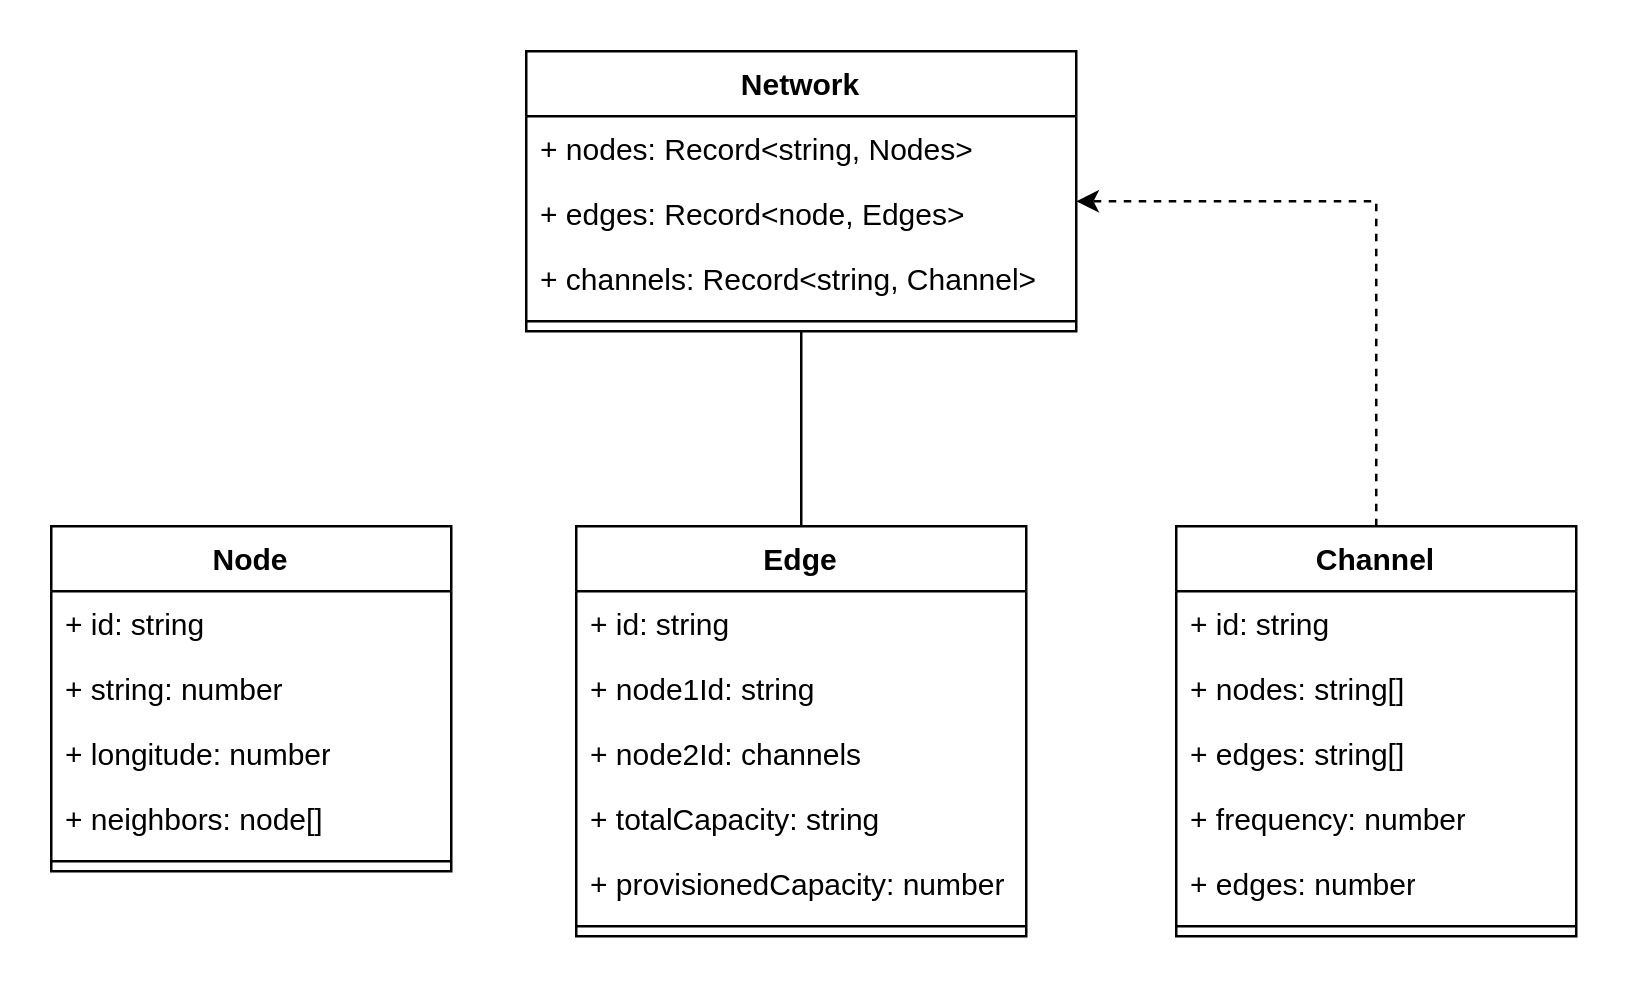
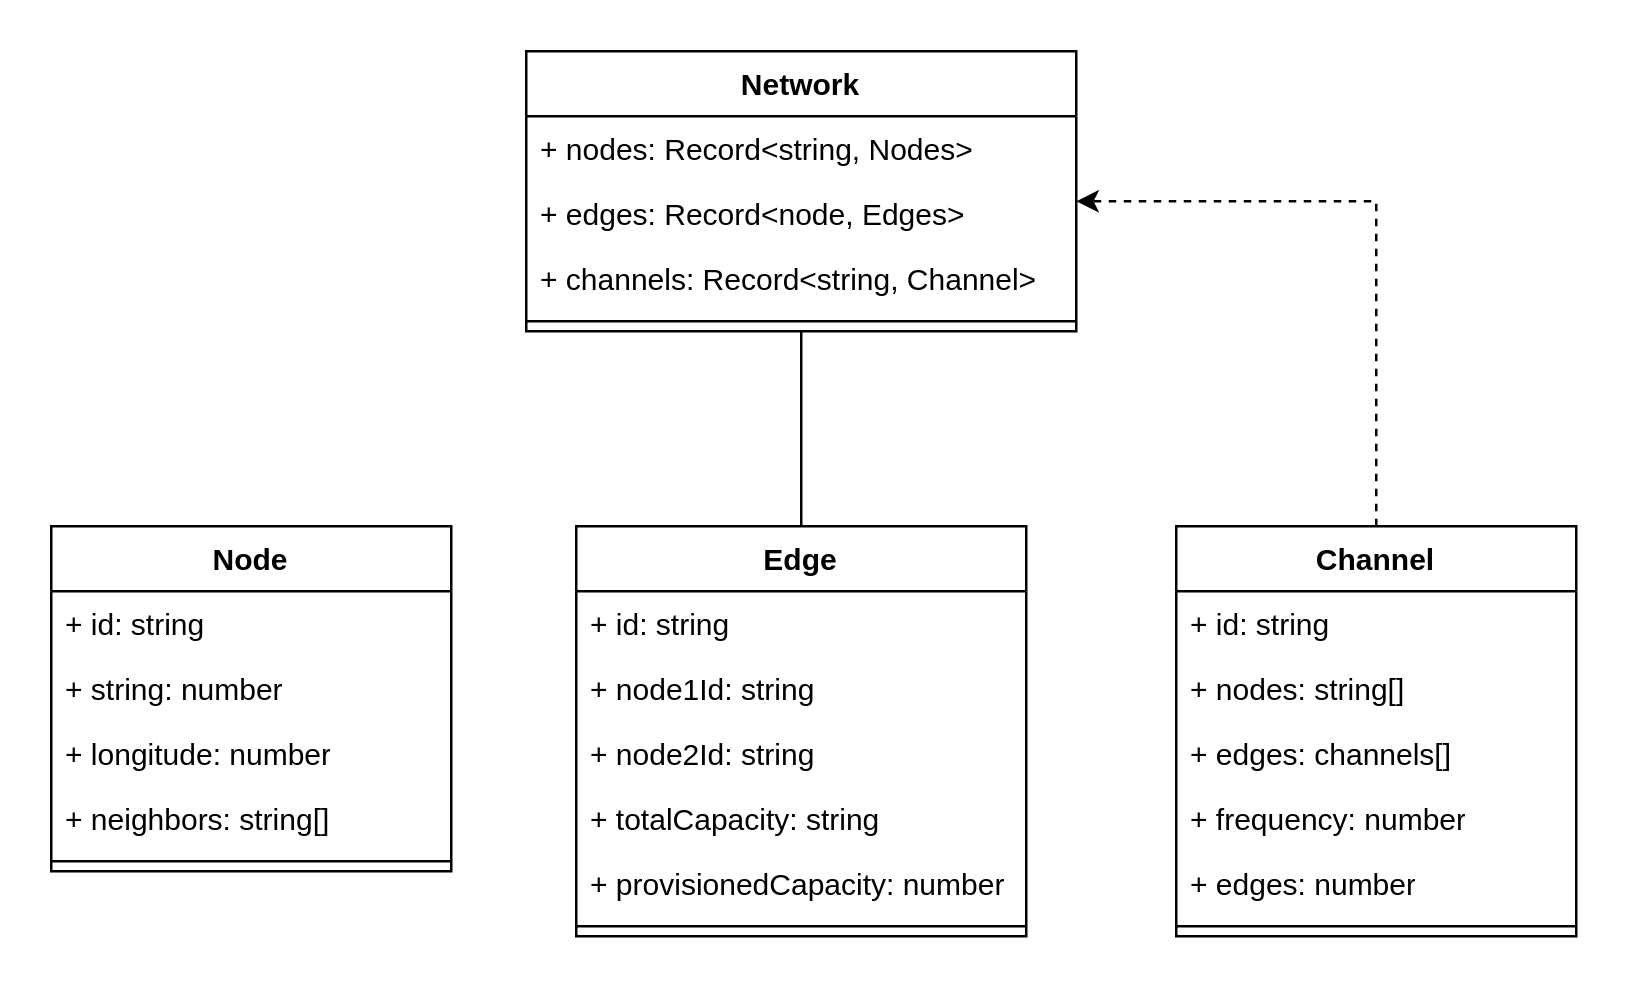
node "+ node2Id: channels": label "+ node2Id: channels" -> "+ node2Id: string"
node "+ edges: string[]": label "+ edges: string[]" -> "+ edges: channels[]"
node "+ neighbors: node[]": label "+ neighbors: node[]" -> "+ neighbors: string[]"
